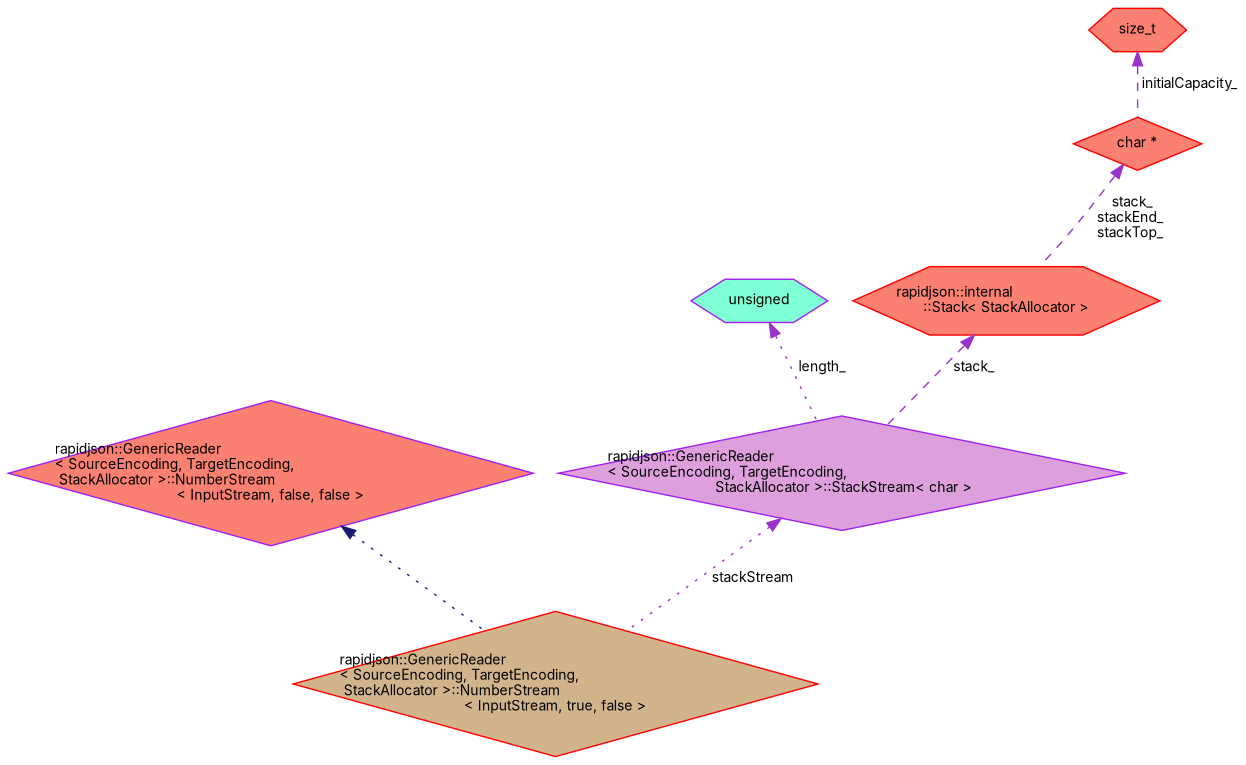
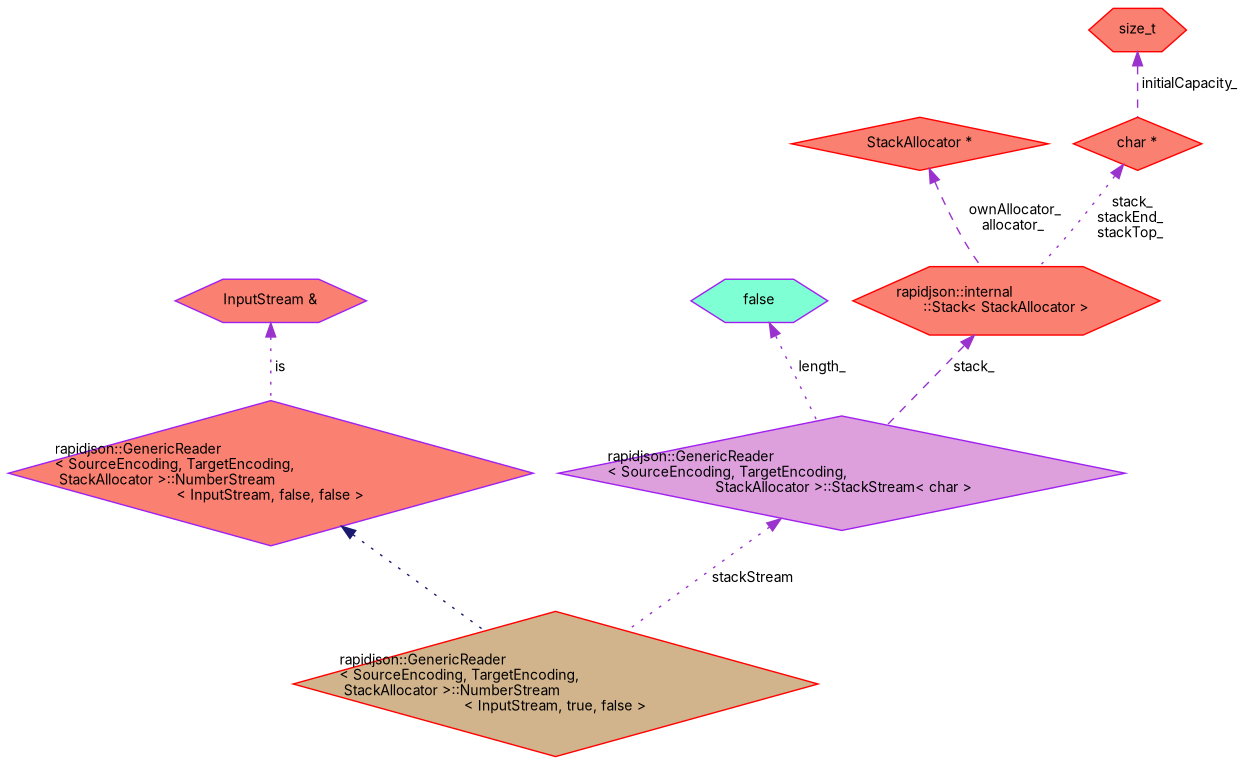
node "StackAllocator *": added
edge "rapidjson::internal ::Stack< StackAllocator >" -> "char *": style dashed -> dotted
node "InputStream &": added
node "unsigned": label "unsigned" -> "false"
